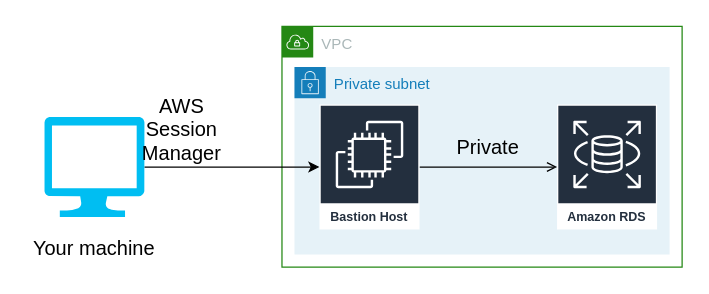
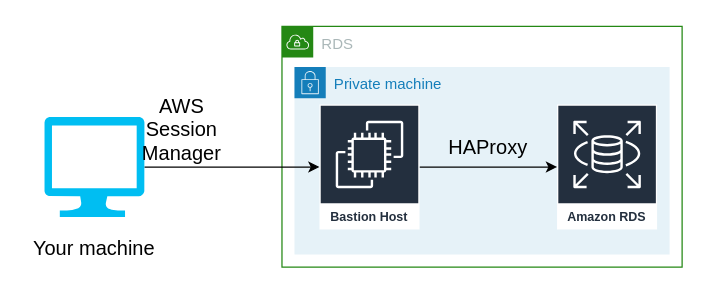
node "VPC": label "VPC" -> "RDS"
node "Private subnet": label "Private subnet" -> "Private machine"
node "Private": label "Private" -> "HAProxy"
edge "Bastion Host" -> "Amazon RDS": arrowhead open -> classic
